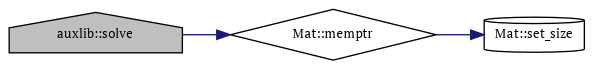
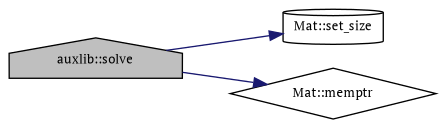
edge "Mat::memptr" -> "Mat::set_size": now "auxlib::solve" -> "Mat::set_size"
